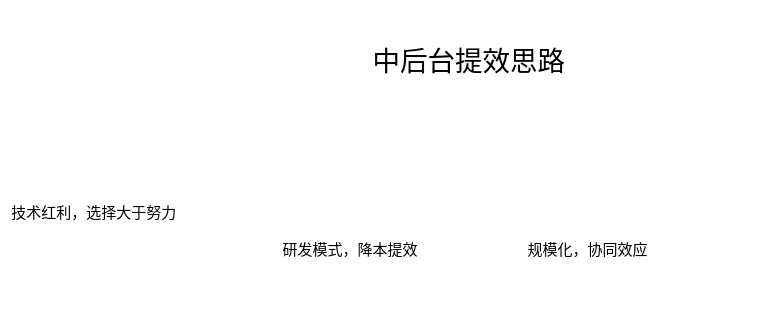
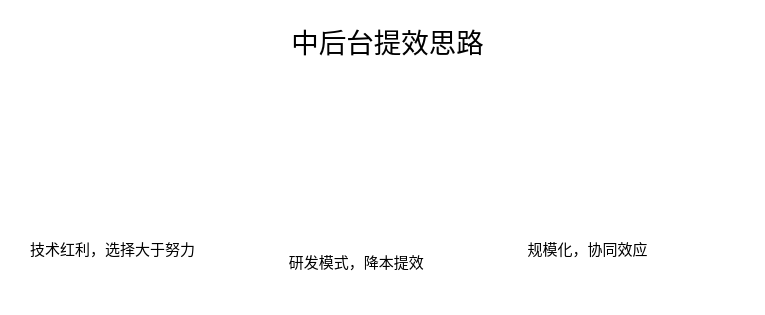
node "中后台提效思路": moved (469, 63) -> (388, 44)
node "技术红利，选择大于努力": moved (94, 213) -> (113, 251)
node "研发模式，降本提效": moved (351, 251) -> (357, 263)
